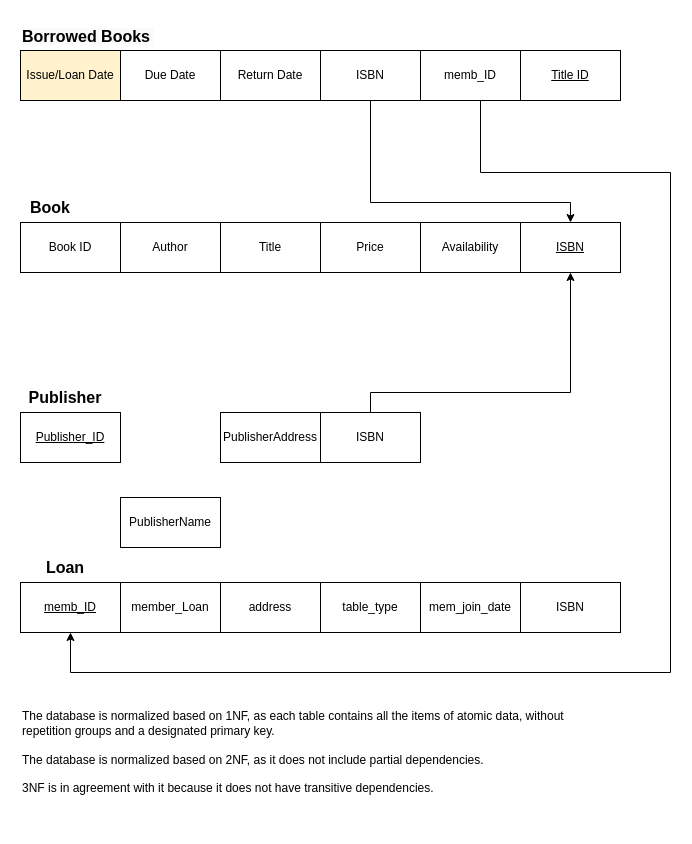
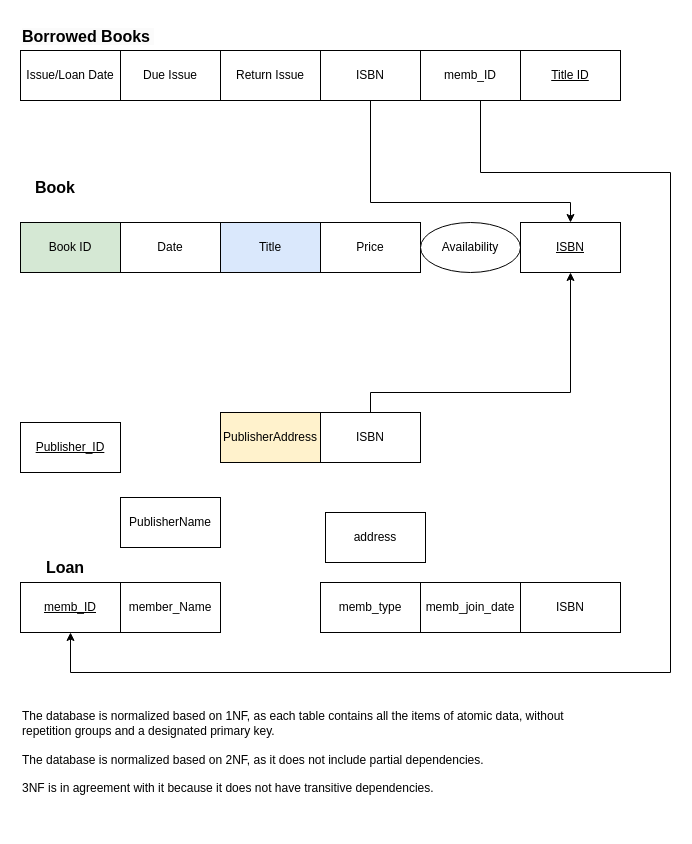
node "Issue/Loan Date": fillcolor #fff2cc -> #ffffff
node "Due Date": label "Due Date" -> "Due Issue"
node "Return Date": label "Return Date" -> "Return Issue"
node "Book": moved (51, 208) -> (56, 188)
node "Book ID": fillcolor #ffffff -> #d5e8d4
node "Author": label "Author" -> "Date"
node "Title": fillcolor #ffffff -> #dae8fc
node "Availability": shape rectangle -> ellipse
node "Publisher": removed
node "Publisher_ID": moved (71, 438) -> (71, 448)
node "PublisherAddress": fillcolor #ffffff -> #fff2cc
node "member_Loan": label "member_Loan" -> "member_Name"
node "address": moved (271, 608) -> (376, 538)
node "table_type": label "table_type" -> "memb_type"
node "mem_join_date": label "mem_join_date" -> "memb_join_date"
